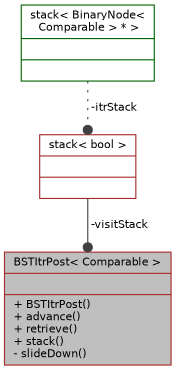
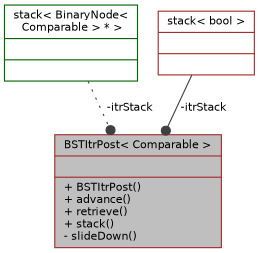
edge "stack< BinaryNode<" -> "stack< bool >": now "stack< BinaryNode<" -> "BSTItrPost< Comparable >"
edge "stack< bool >" -> "BSTItrPost< Comparable >": label " -visitStack" -> " -itrStack"
